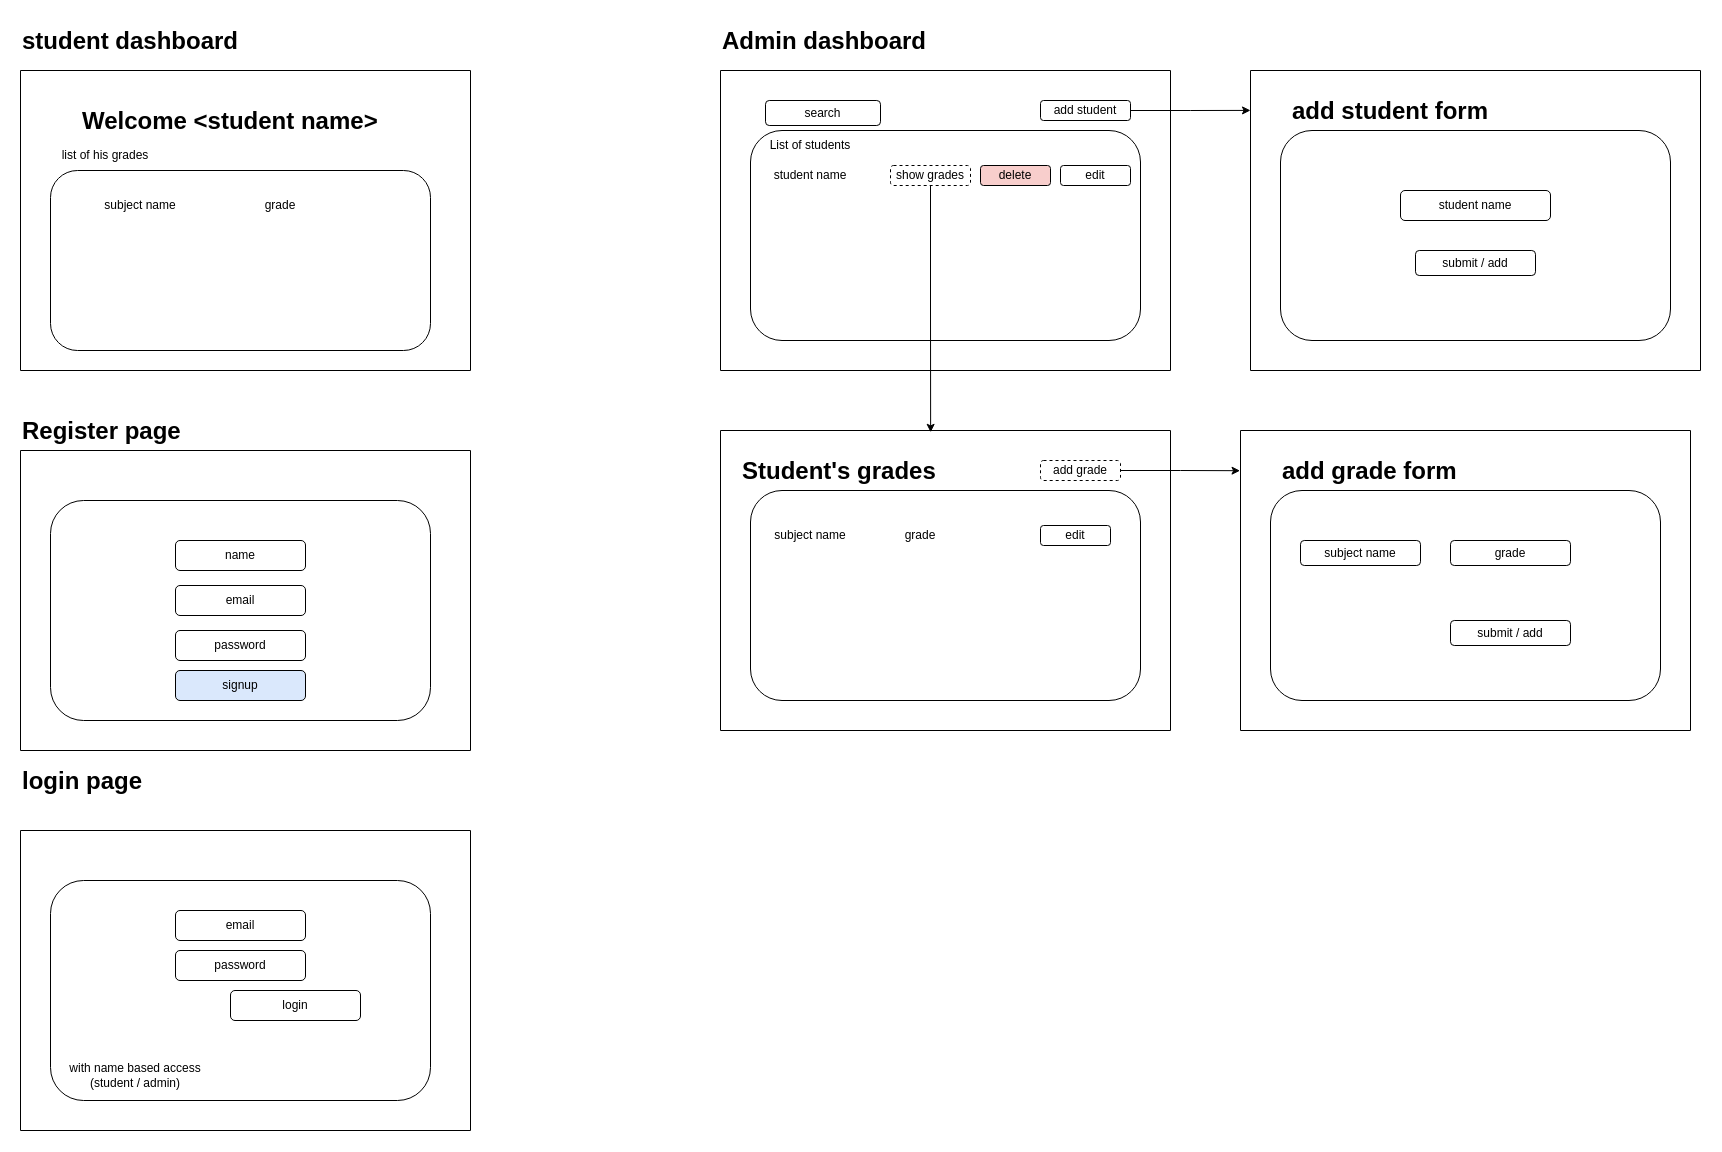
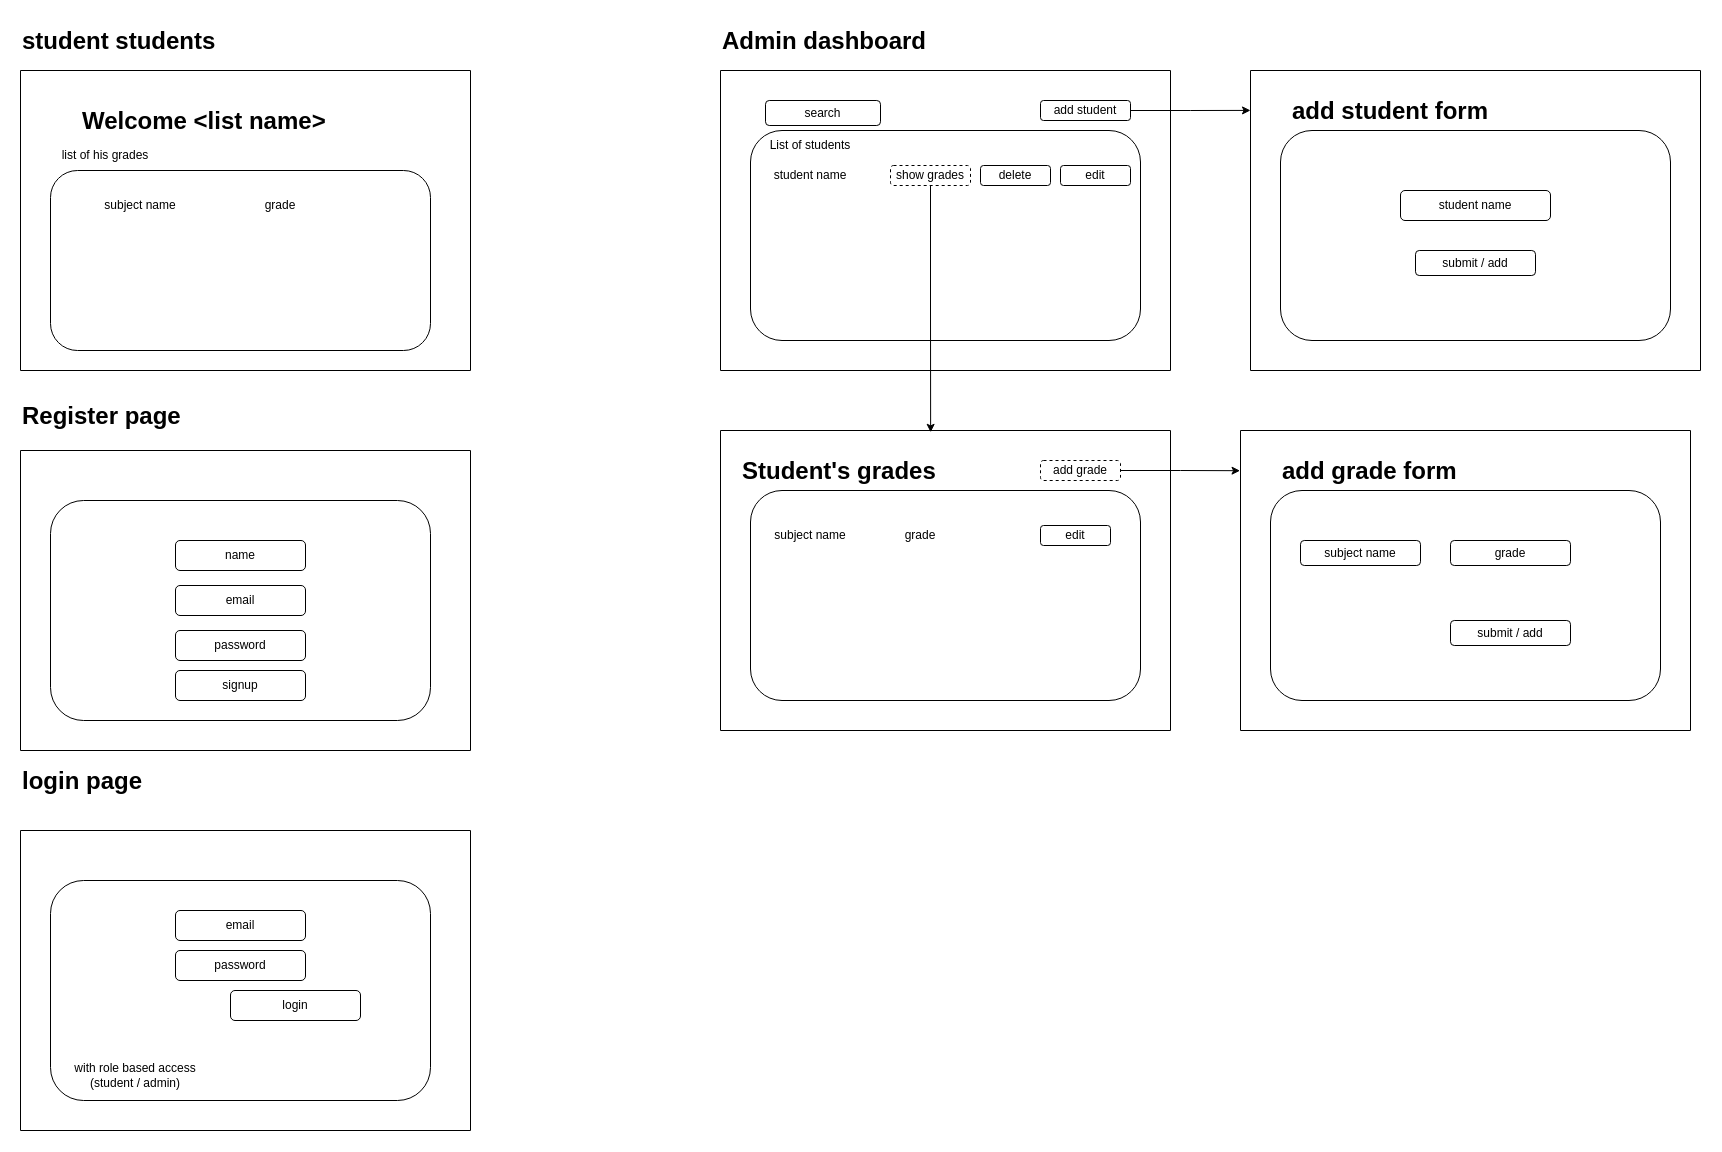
node "student dashboard": label "student dashboard" -> "student students"
node "Welcome <student name>": label "Welcome <student name>" -> "Welcome <list name>"
node "delete": fillcolor #f8cecc -> #ffffff
node "Register page": moved (106, 431) -> (106, 416)
node "signup": fillcolor #dae8fc -> #ffffff
node "with name based access (student / admin)": label "with name based access (student / admin)" -> "with role based access (student / admin)"
